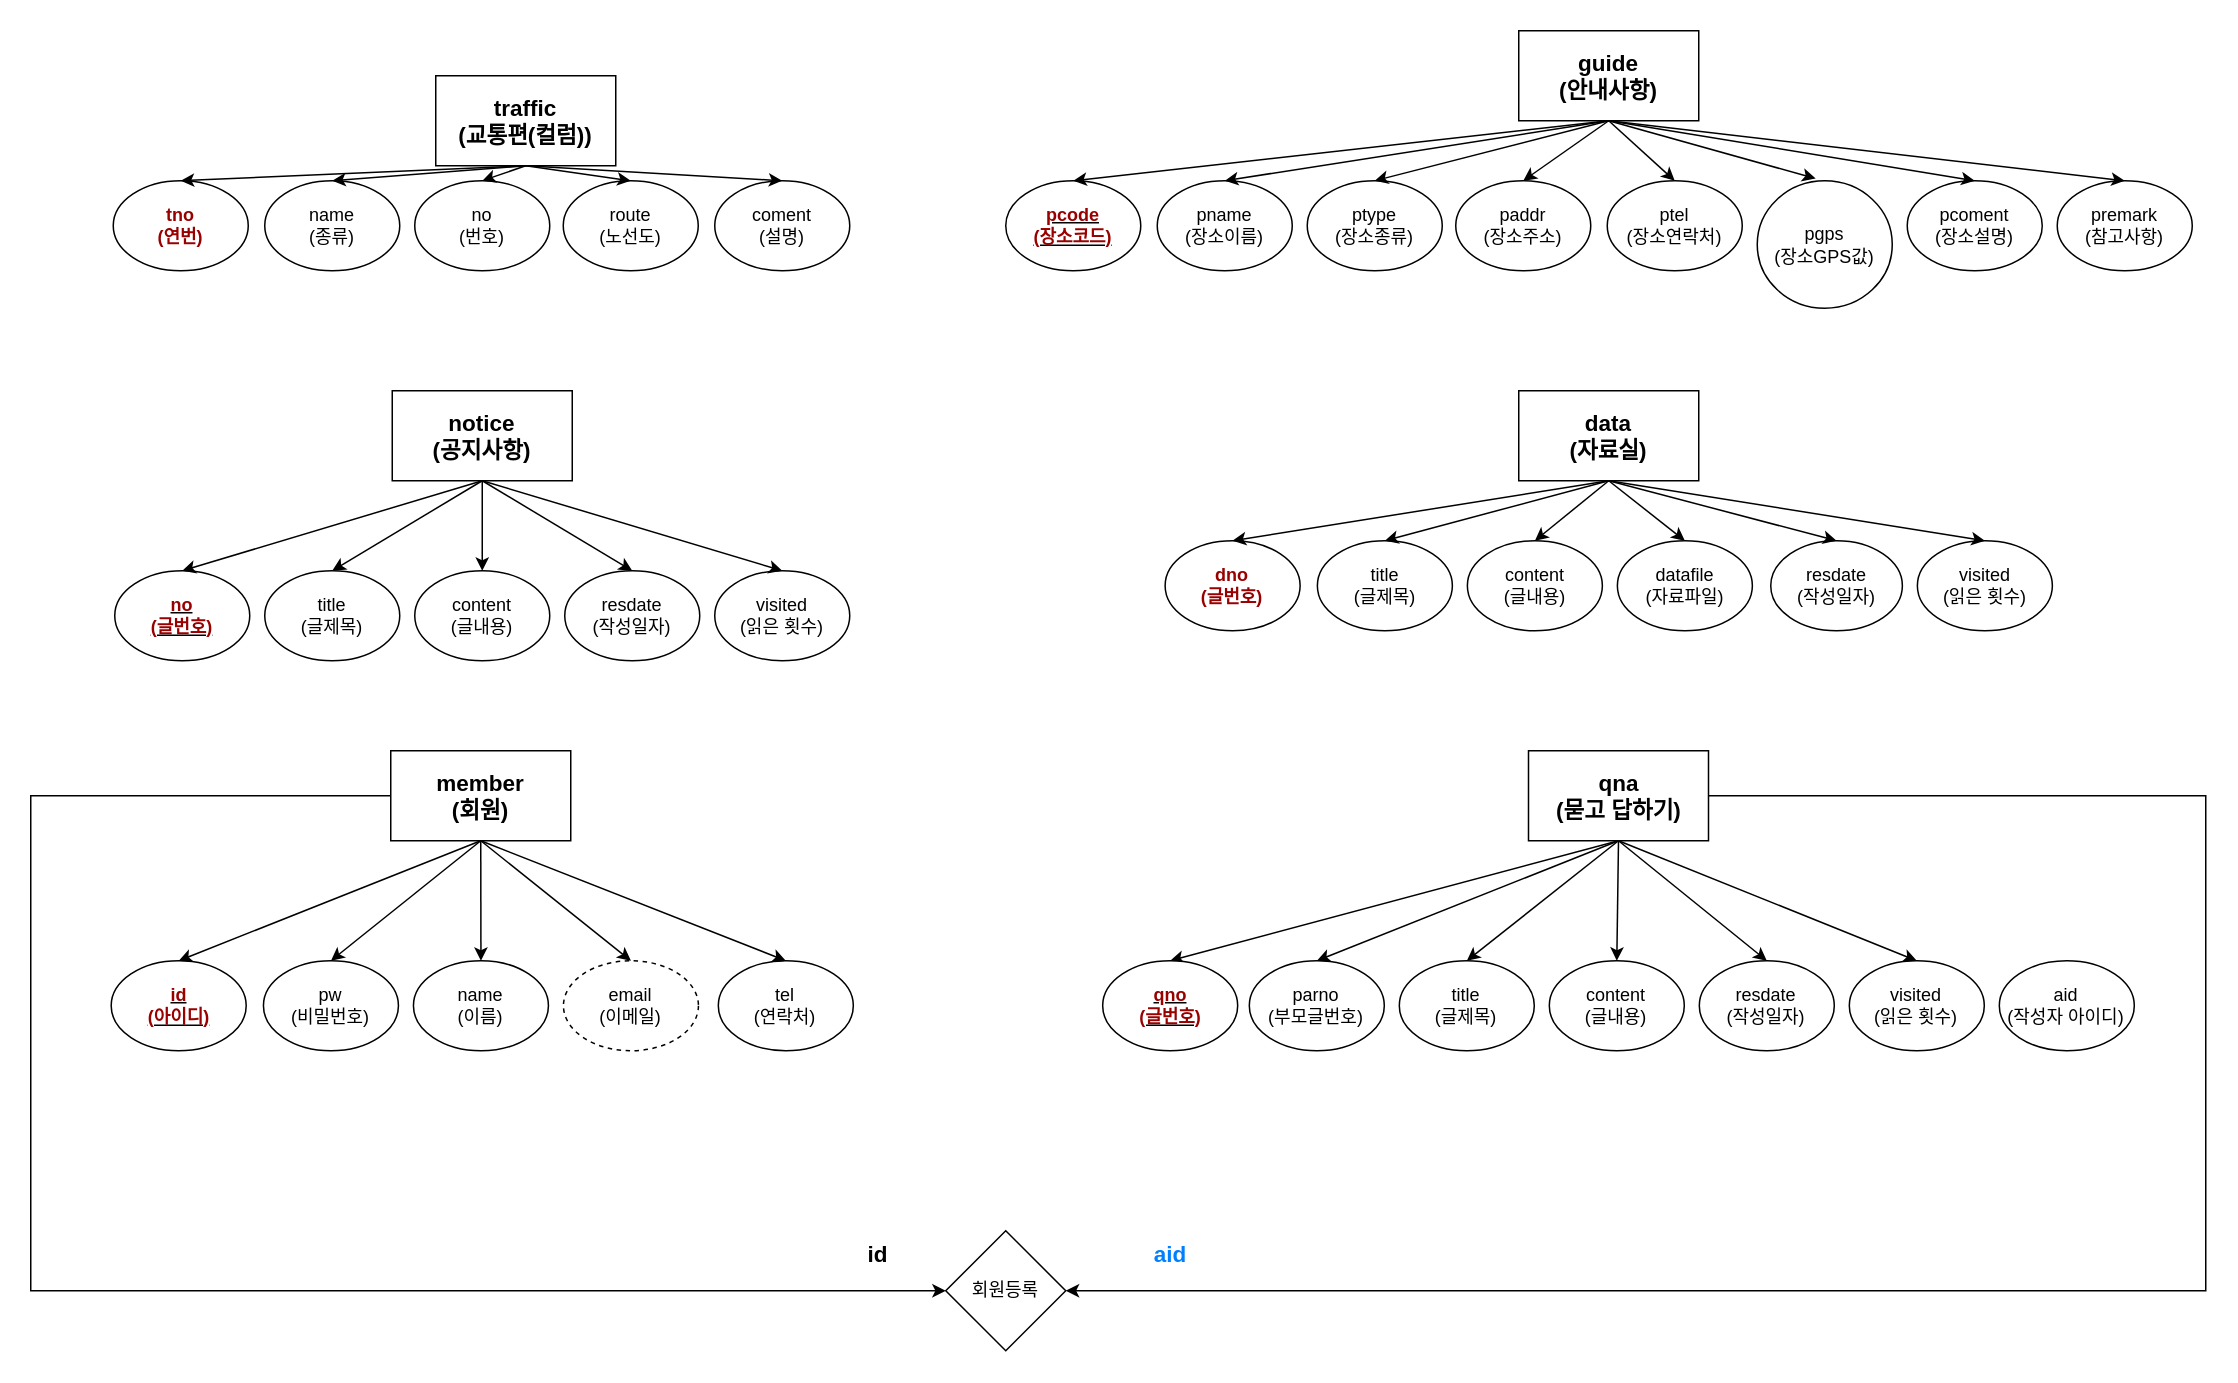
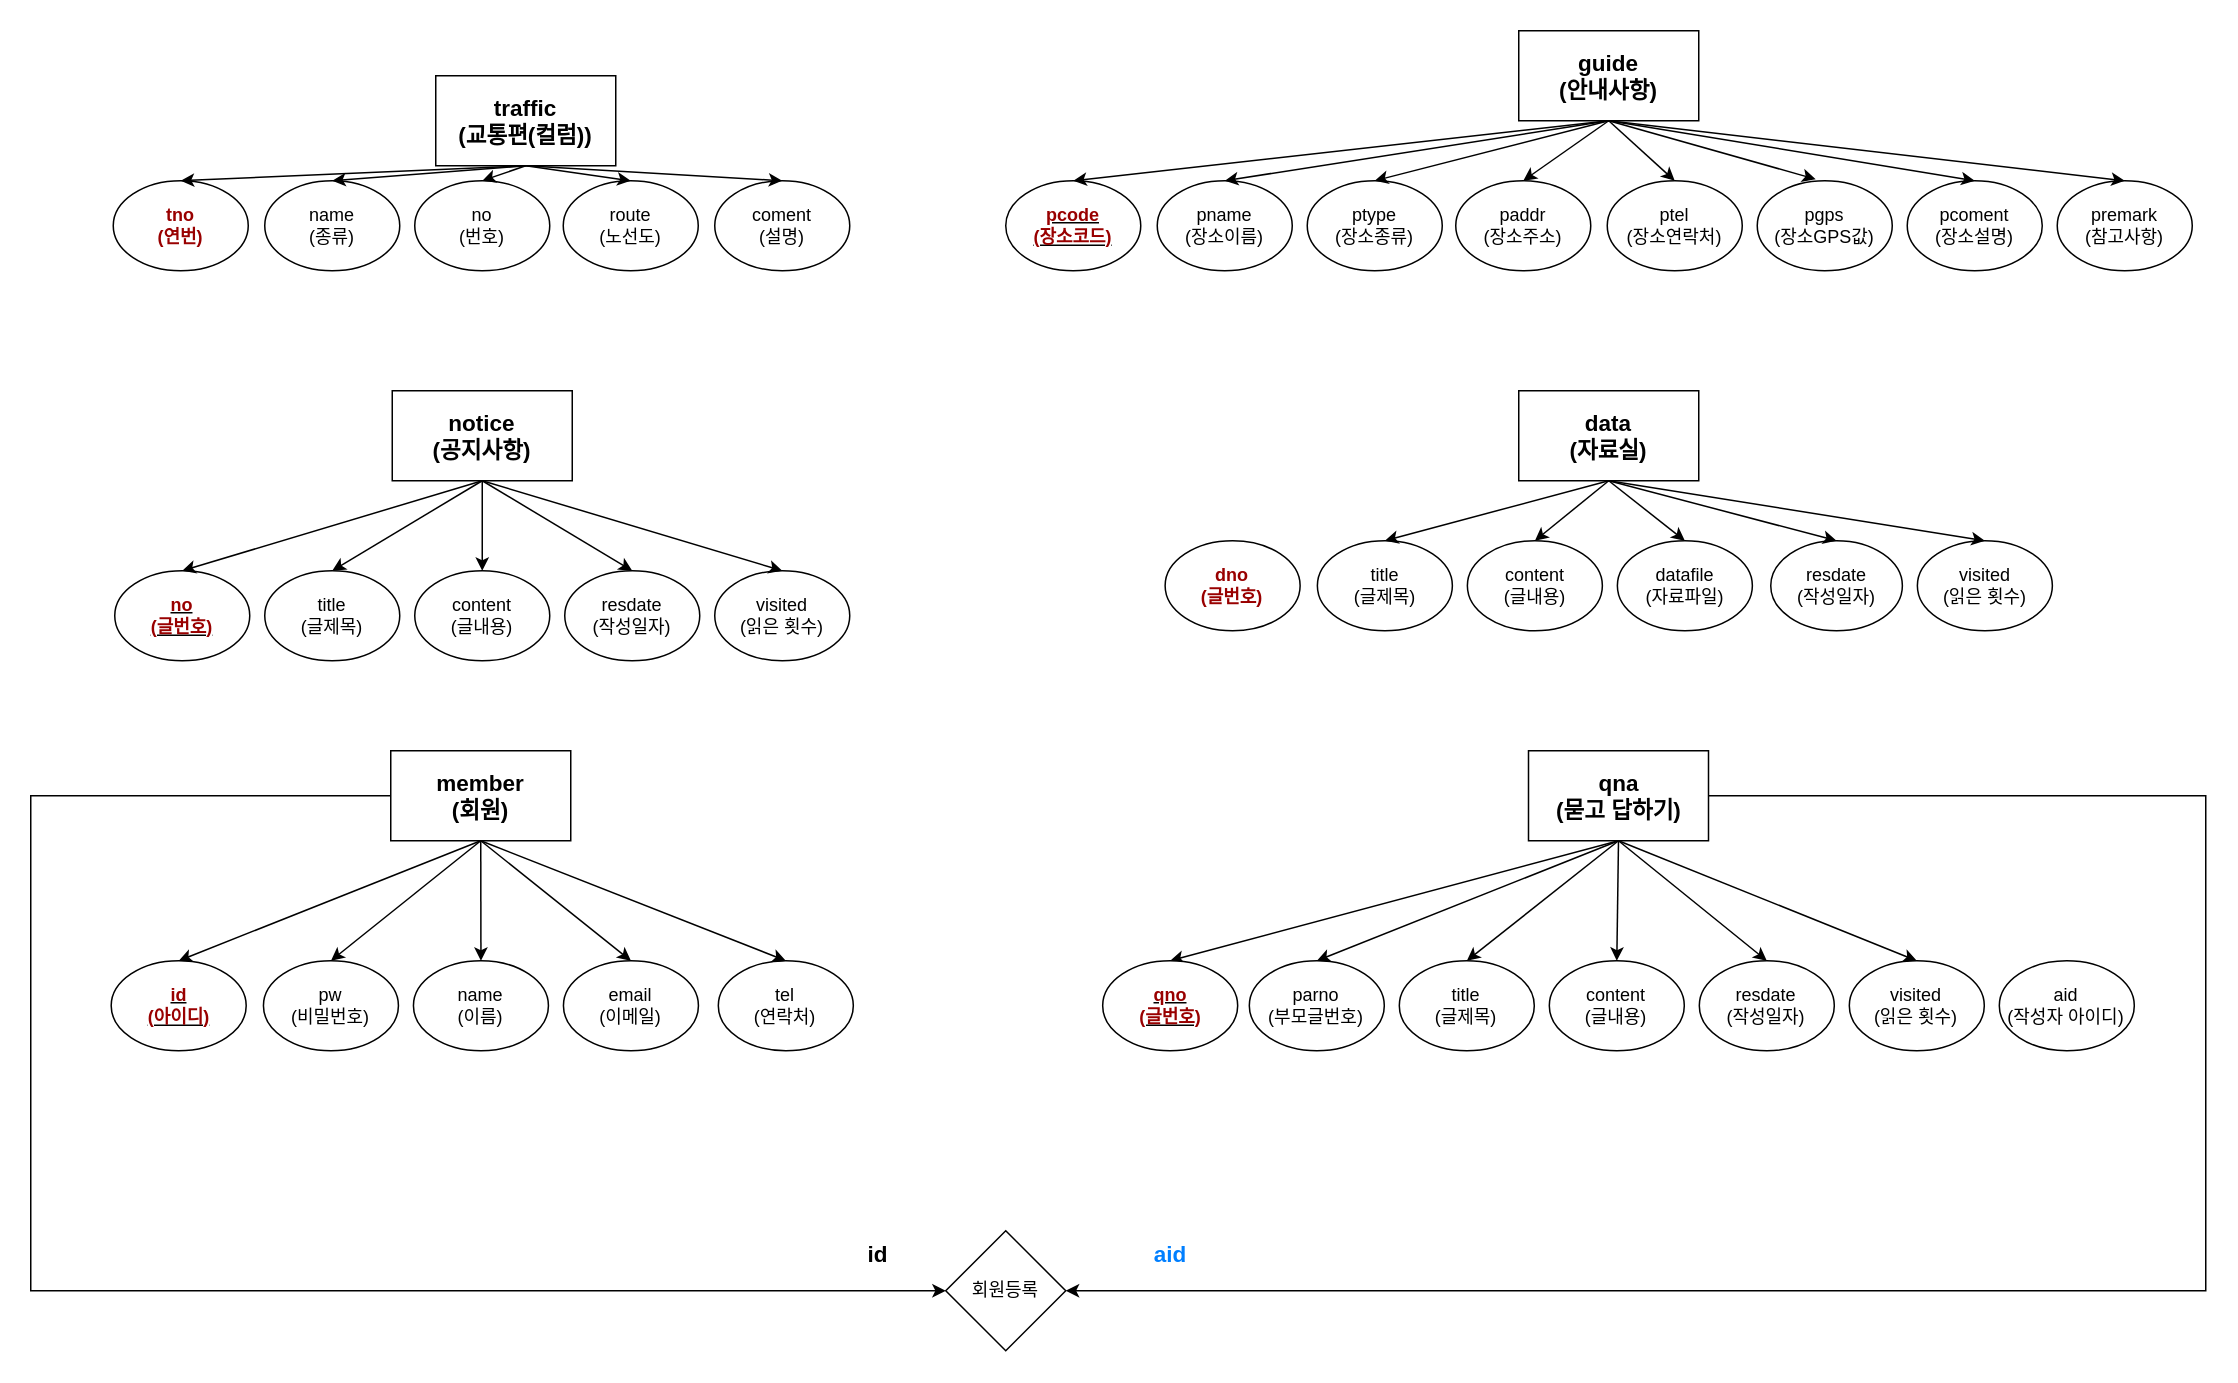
node "pgps (장소GPS값)": size 135x128 -> 135x90
edge "data (자료실)" -> "dno (글번호)": removed
node "email (이메일)": style dashed -> solid
